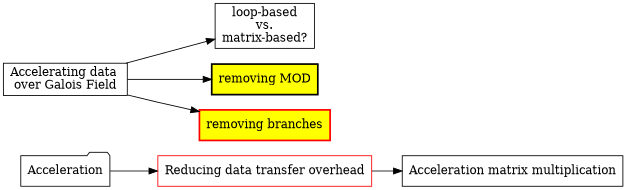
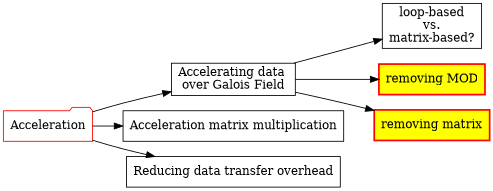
node "removing MOD": color black -> red
edge "Acceleration" -> "Accelerating data over Galois Field": added
node "removing branches": label "removing branches" -> "removing matrix"
node "Acceleration": color black -> red
node "Reducing data transfer overhead": color red -> black
edge "Reducing data transfer overhead" -> "Acceleration matrix multiplication": now "Acceleration" -> "Acceleration matrix multiplication"
